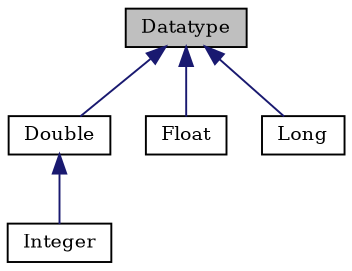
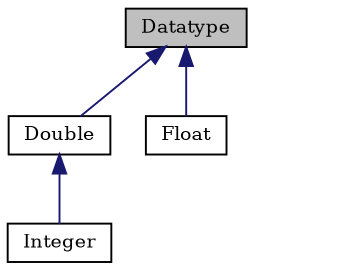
node "Long": removed
